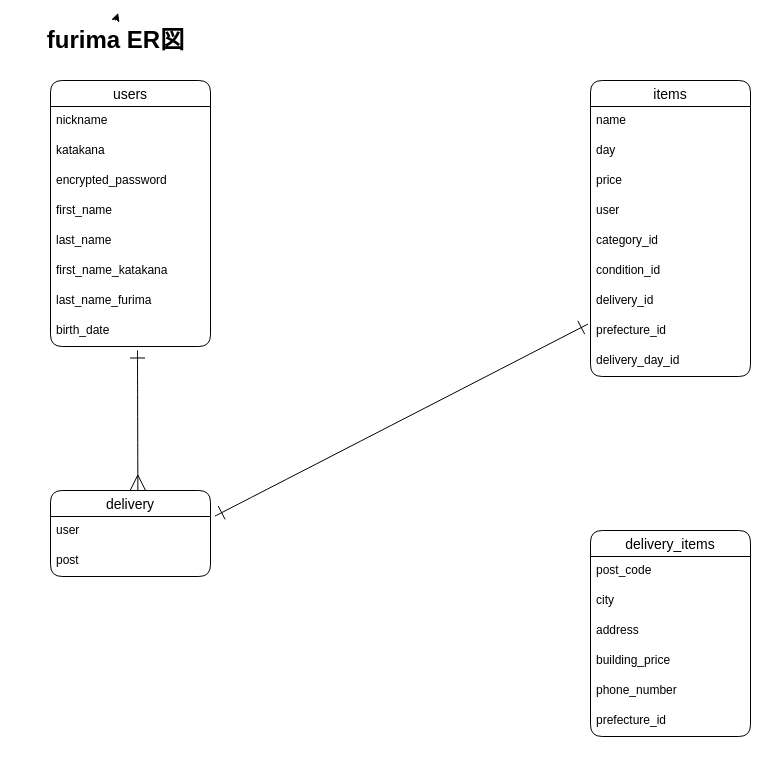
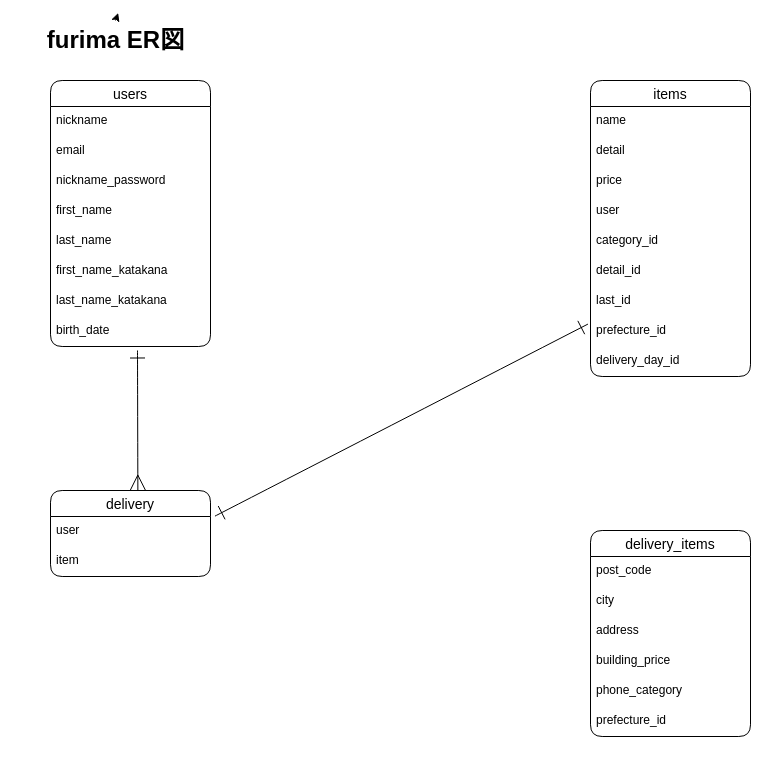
node "katakana": label "katakana" -> "email"
node "day": label "day" -> "detail"
node "encrypted_password": label "encrypted_password" -> "nickname_password"
node "condition_id": label "condition_id" -> "detail_id"
node "last_name_furima": label "last_name_furima" -> "last_name_katakana"
node "delivery_id": label "delivery_id" -> "last_id"
node "post": label "post" -> "item"
node "phone_number": label "phone_number" -> "phone_category"
